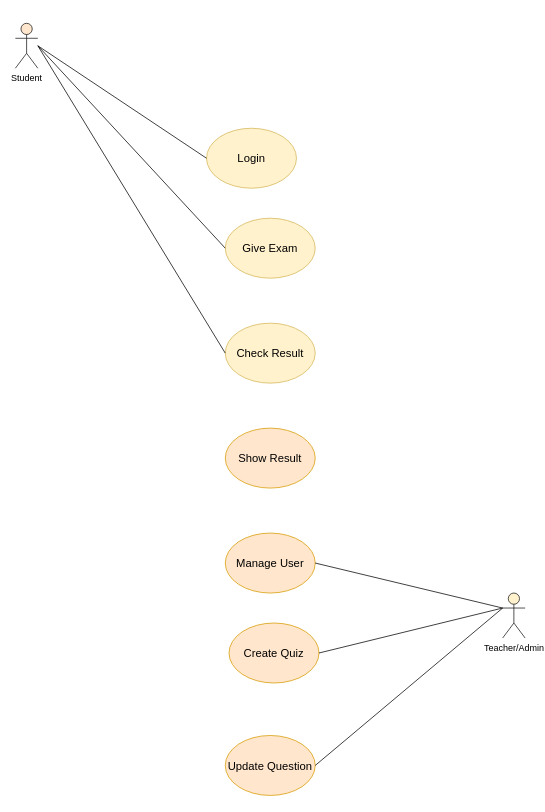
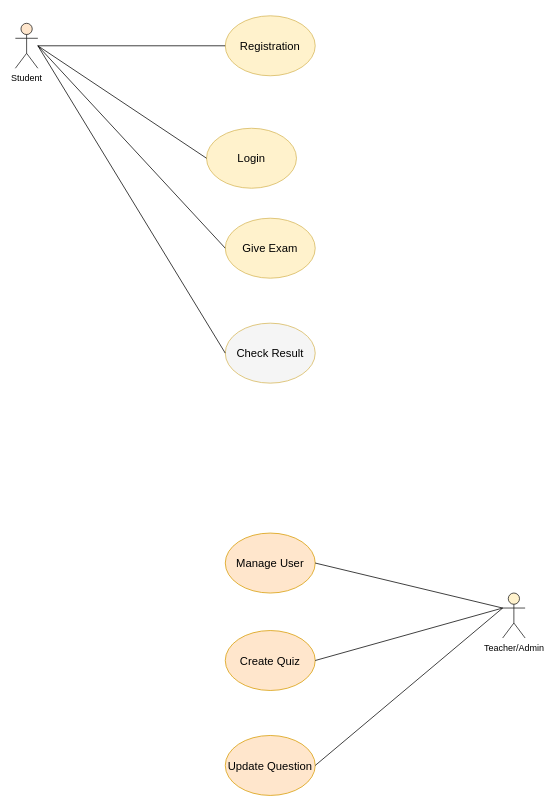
edge "Student" -- "Registration": added
node "Registration": added
node "Check Result": fillcolor #fff2cc -> #f5f5f5
node "Show Result": removed
node "Create Quiz": moved (274, 653) -> (270, 660)
